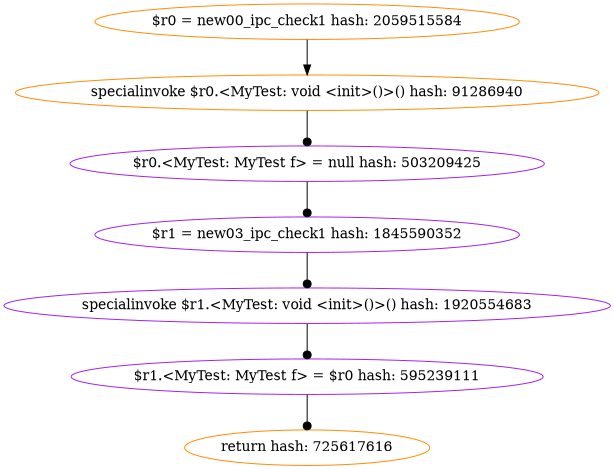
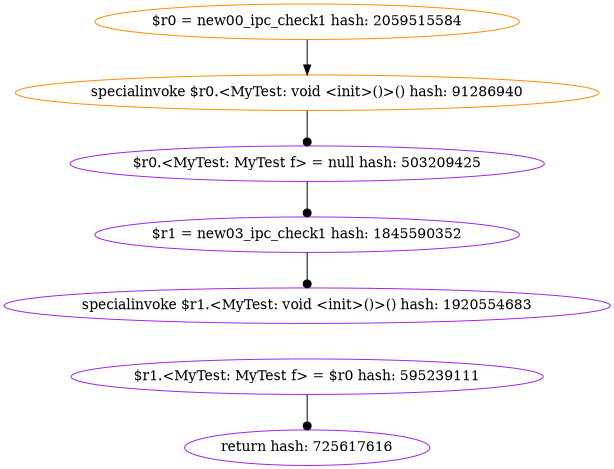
edge "specialinvoke $r1.<MyTest: void <init>()>() hash: 1920554683" -> "$r1.<MyTest: MyTest f> = $r0 hash: 595239111": removed
node "return hash: 725617616": color darkorange -> purple
